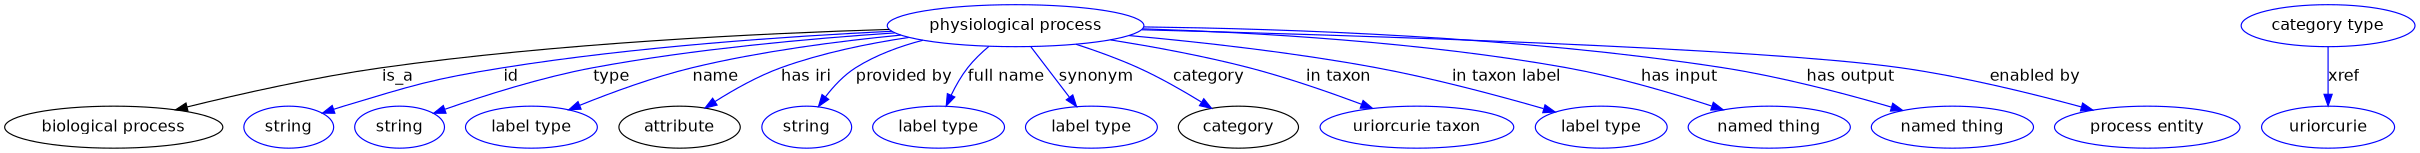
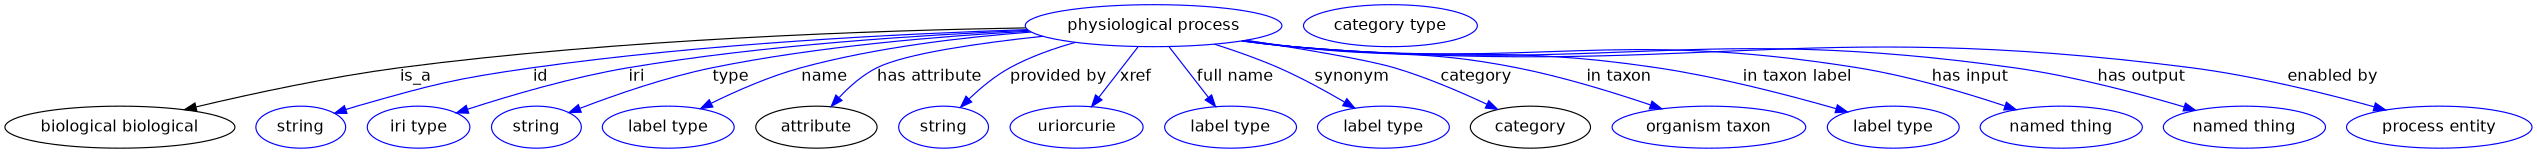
edge "category type" -> "uriorcurie": now "physiological process" -> "uriorcurie"
edge "physiological process" -> "attribute": label "has iri" -> "has attribute"
node "biological process": label "biological process" -> "biological biological"
node "iri type": added
node "uriorcurie taxon": label "uriorcurie taxon" -> "organism taxon"
